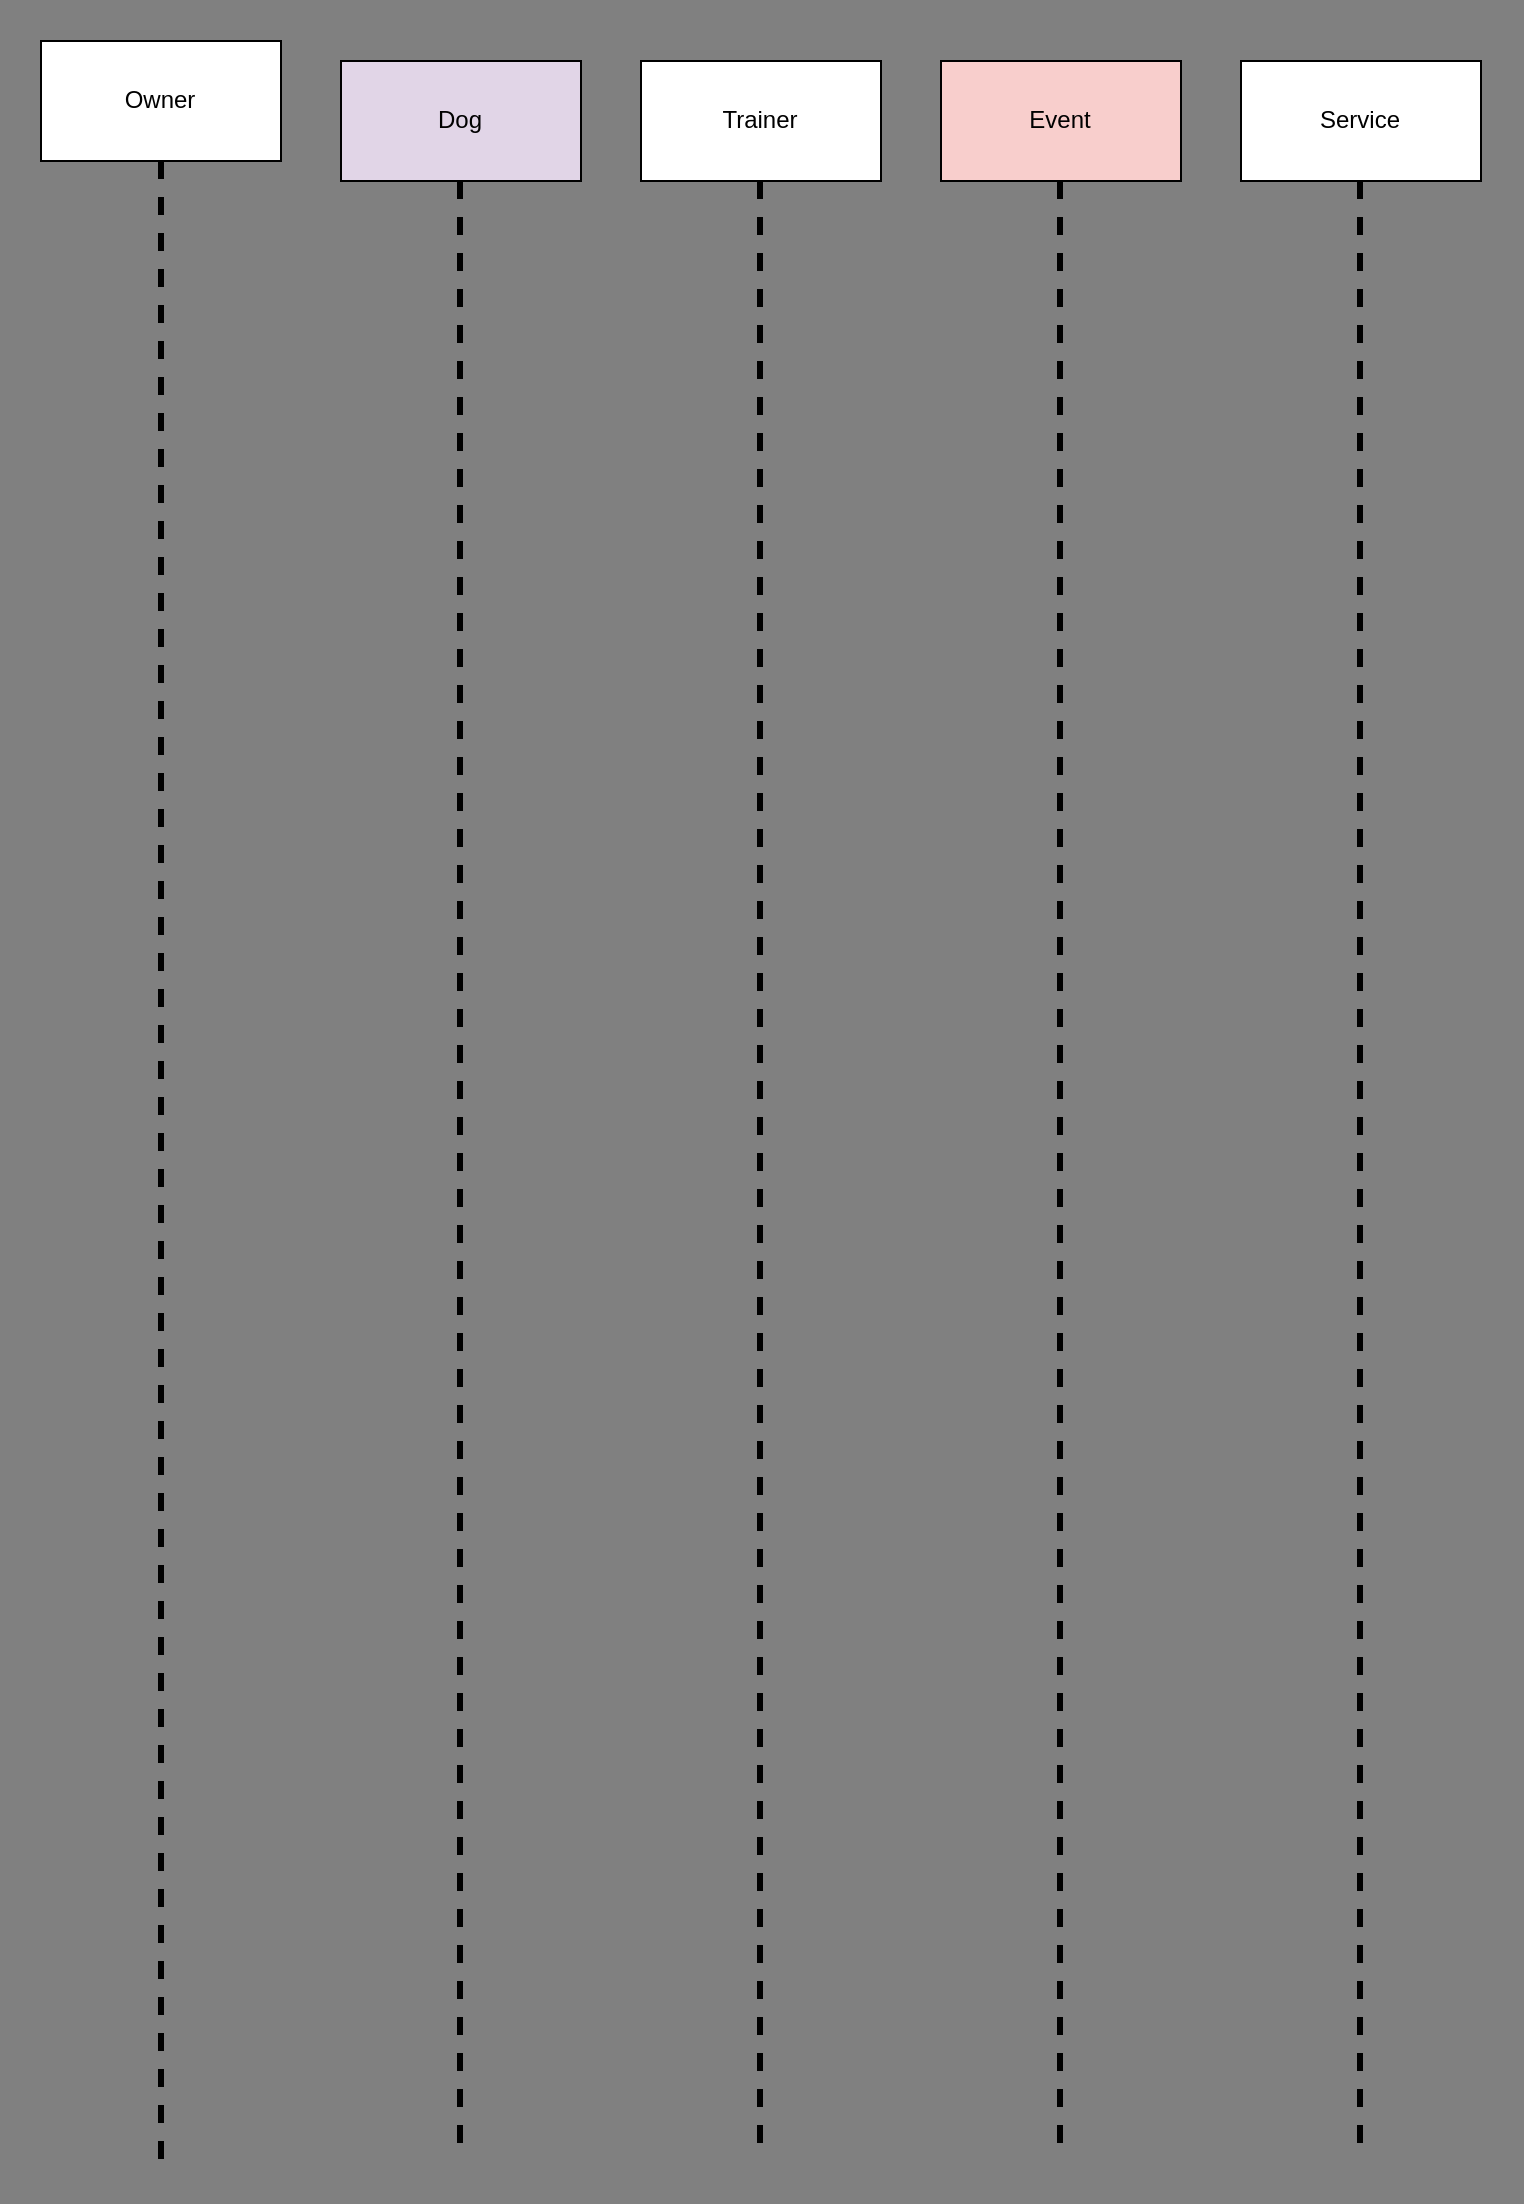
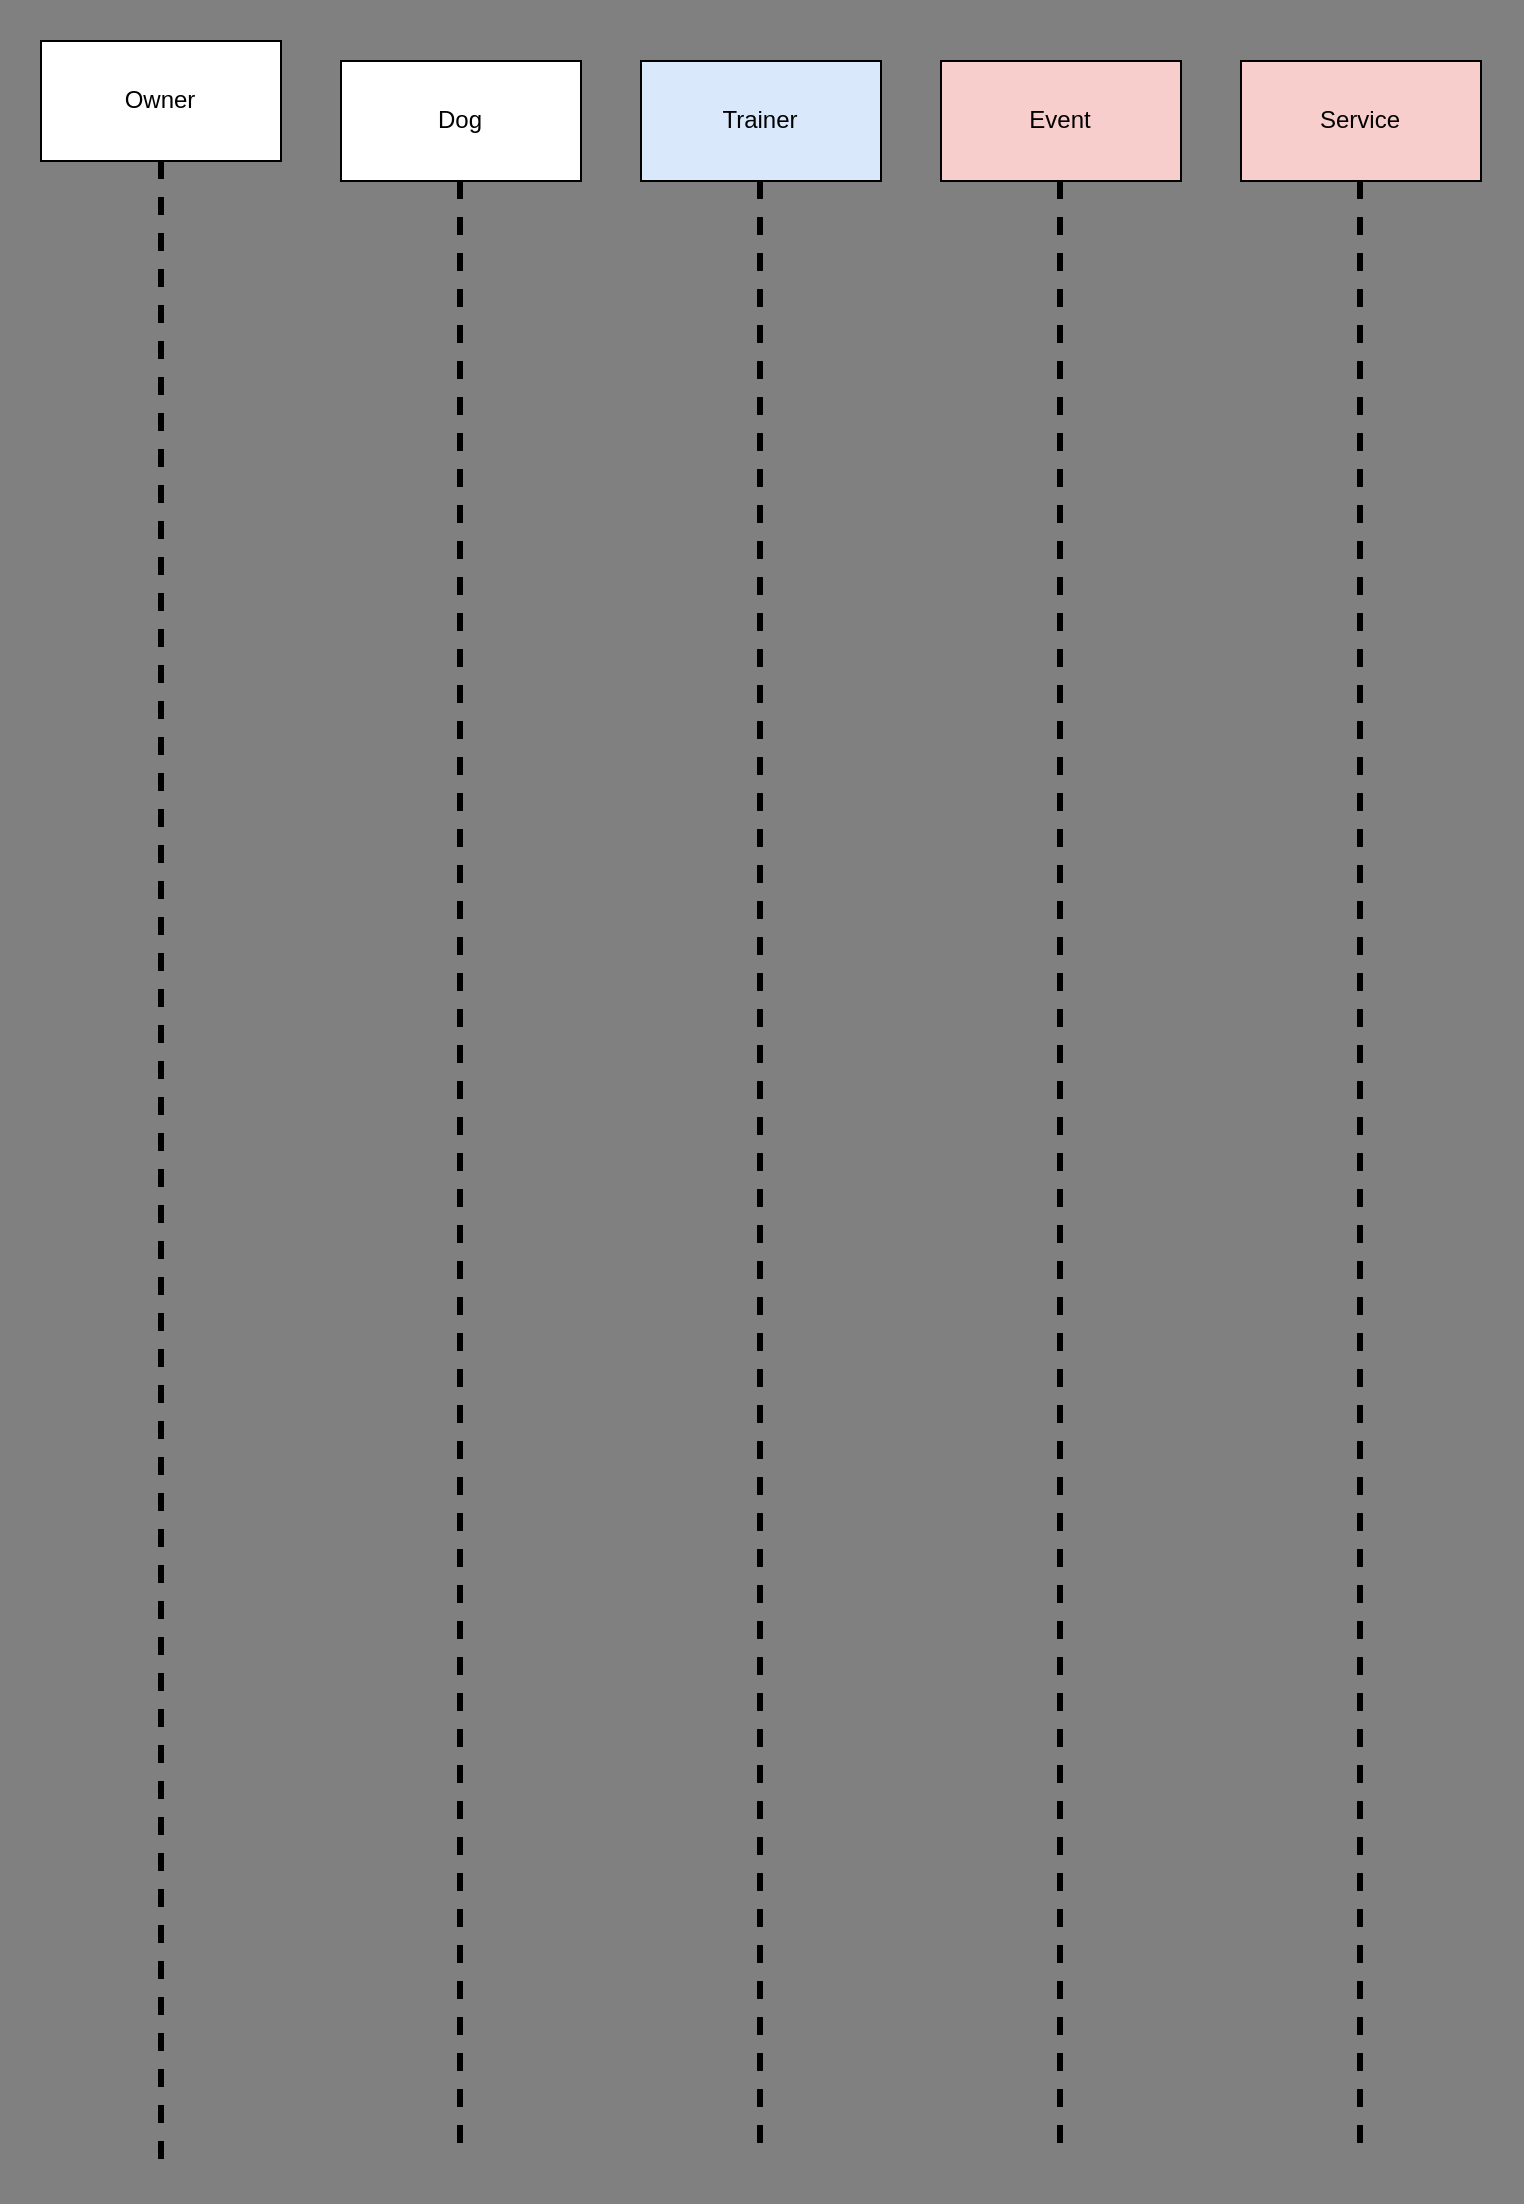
node "Dog": fillcolor #e1d5e7 -> #ffffff
node "Trainer": fillcolor #ffffff -> #dae8fc
node "Service": fillcolor #ffffff -> #f8cecc
